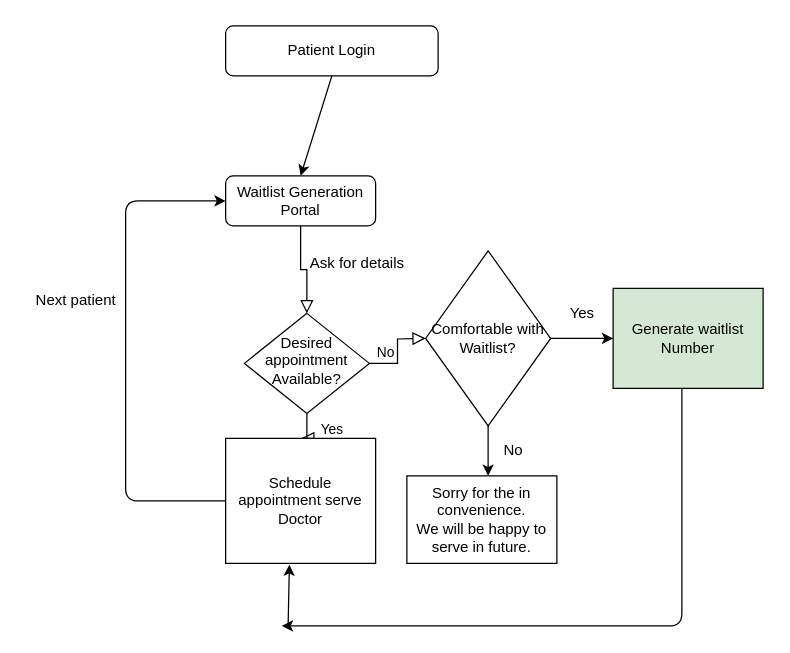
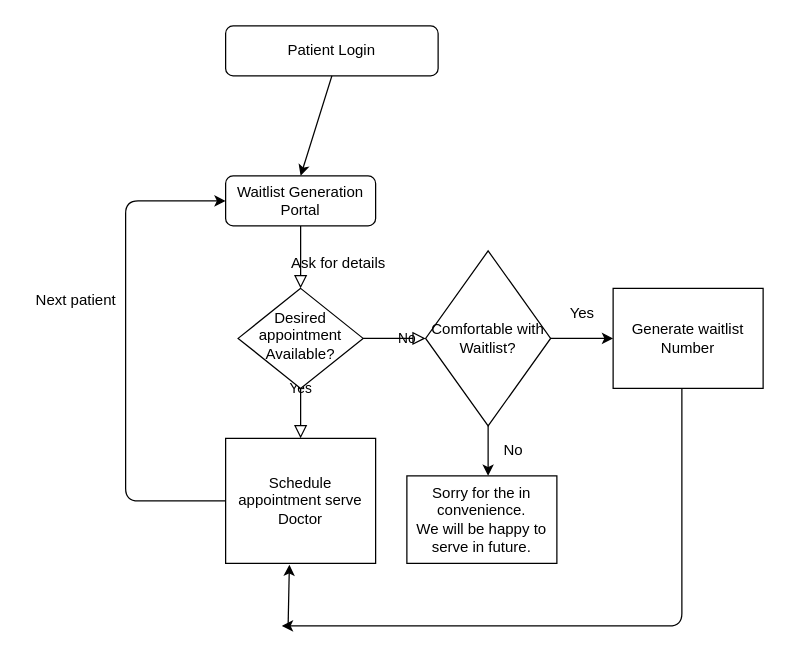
node "Ask for details": moved (357, 263) -> (338, 263)
node "Generate waitlist Number": fillcolor #d5e8d4 -> #ffffff
node "Desired appointment Available?": moved (307, 363) -> (301, 338)
